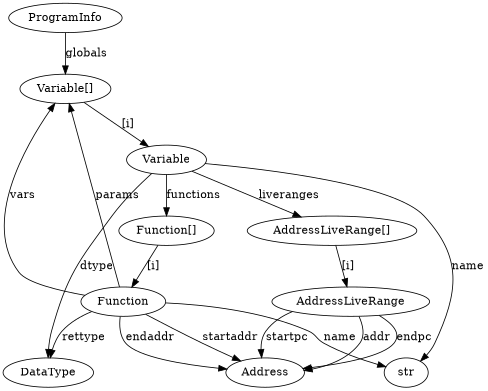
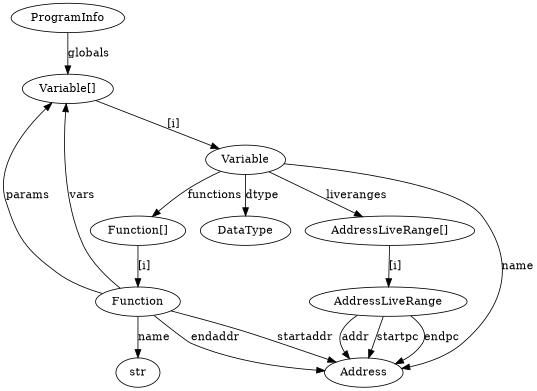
edge "Variable" -> "str": now "Variable" -> "Address"
edge "Function" -> "DataType": removed, label "rettype"
